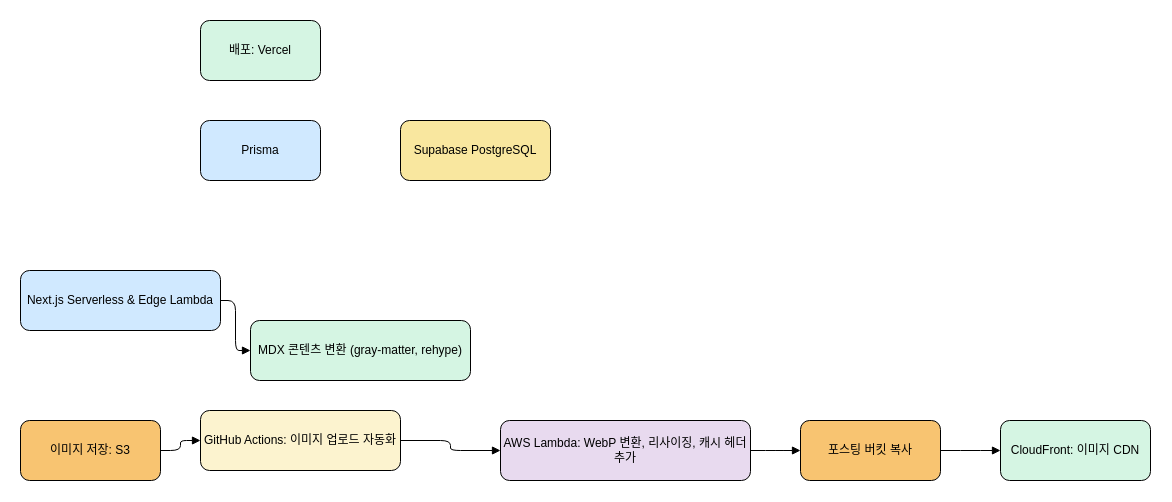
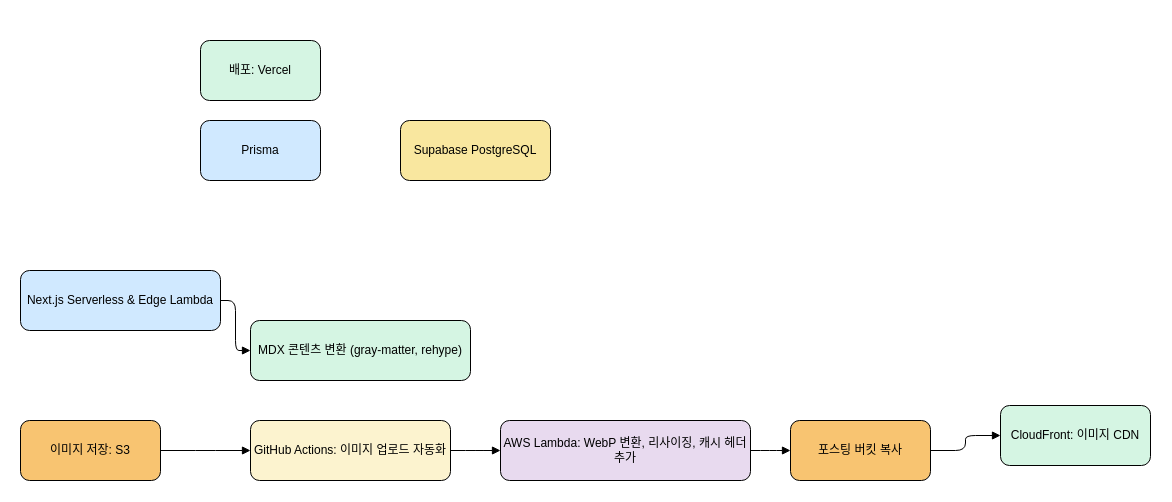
node "배포: Vercel": moved (261, 51) -> (261, 71)
node "GitHub Actions: 이미지 업로드 자동화": moved (301, 441) -> (351, 451)
node "포스팅 버킷 복사": moved (871, 451) -> (861, 451)
node "CloudFront: 이미지 CDN": moved (1076, 451) -> (1076, 436)
